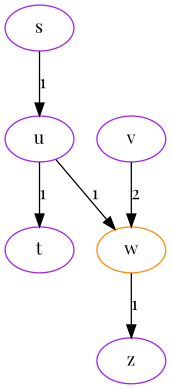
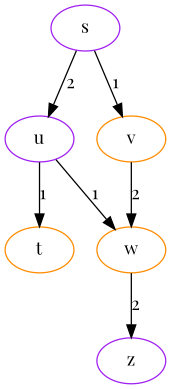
edge "s" -> "v": added, label "1"
edge "s" -> "u": label "1" -> "2"
node "v": color purple -> darkorange
node "t": color purple -> darkorange
edge "w" -> "z": label "1" -> "2"
